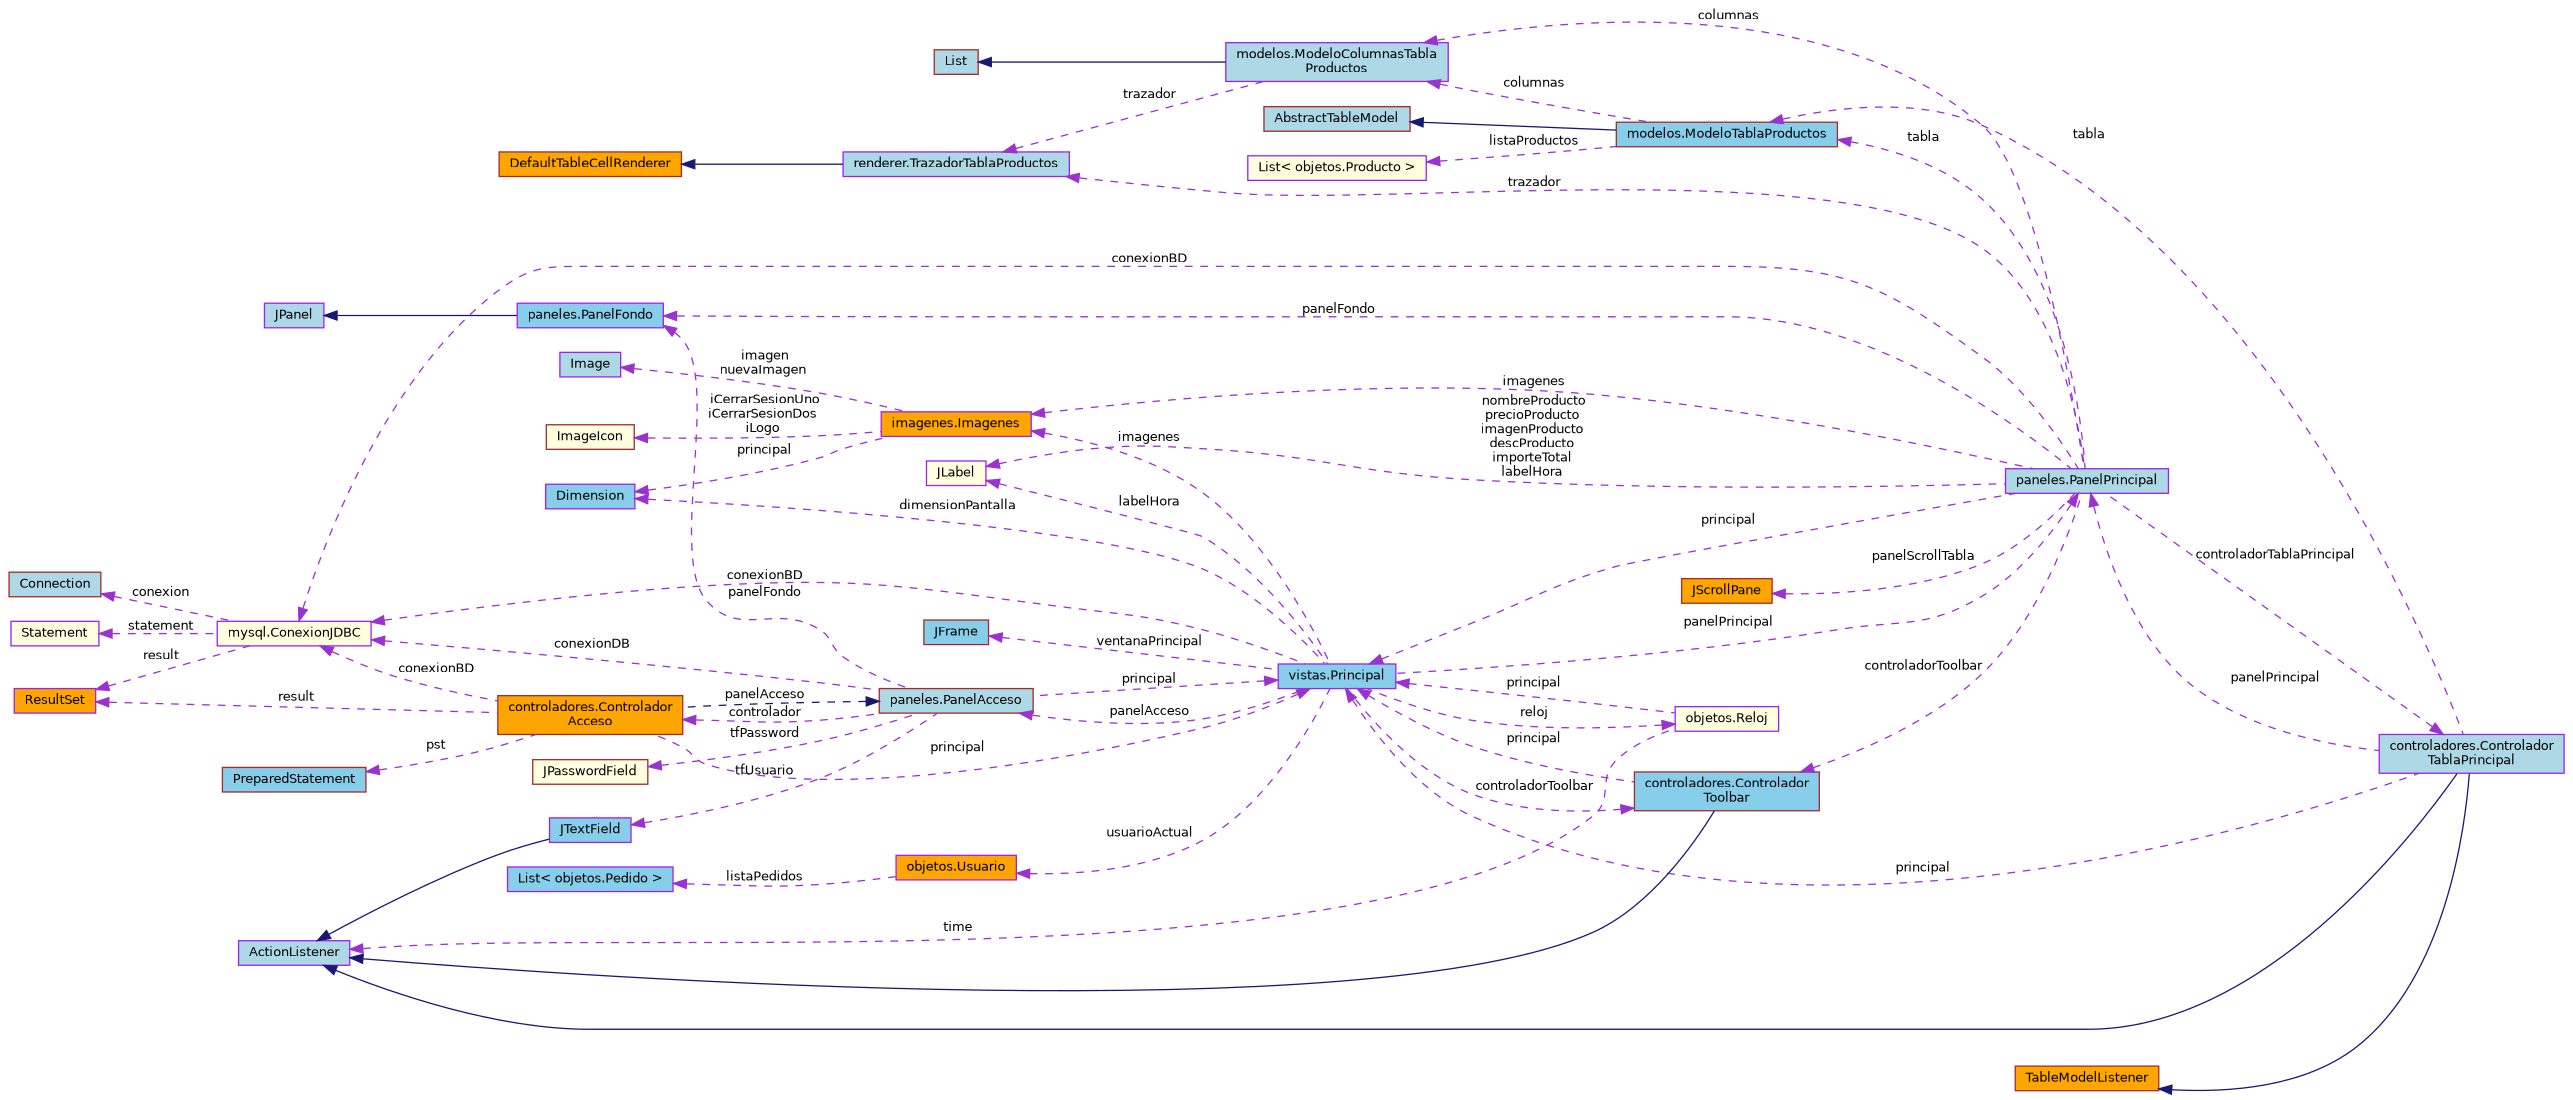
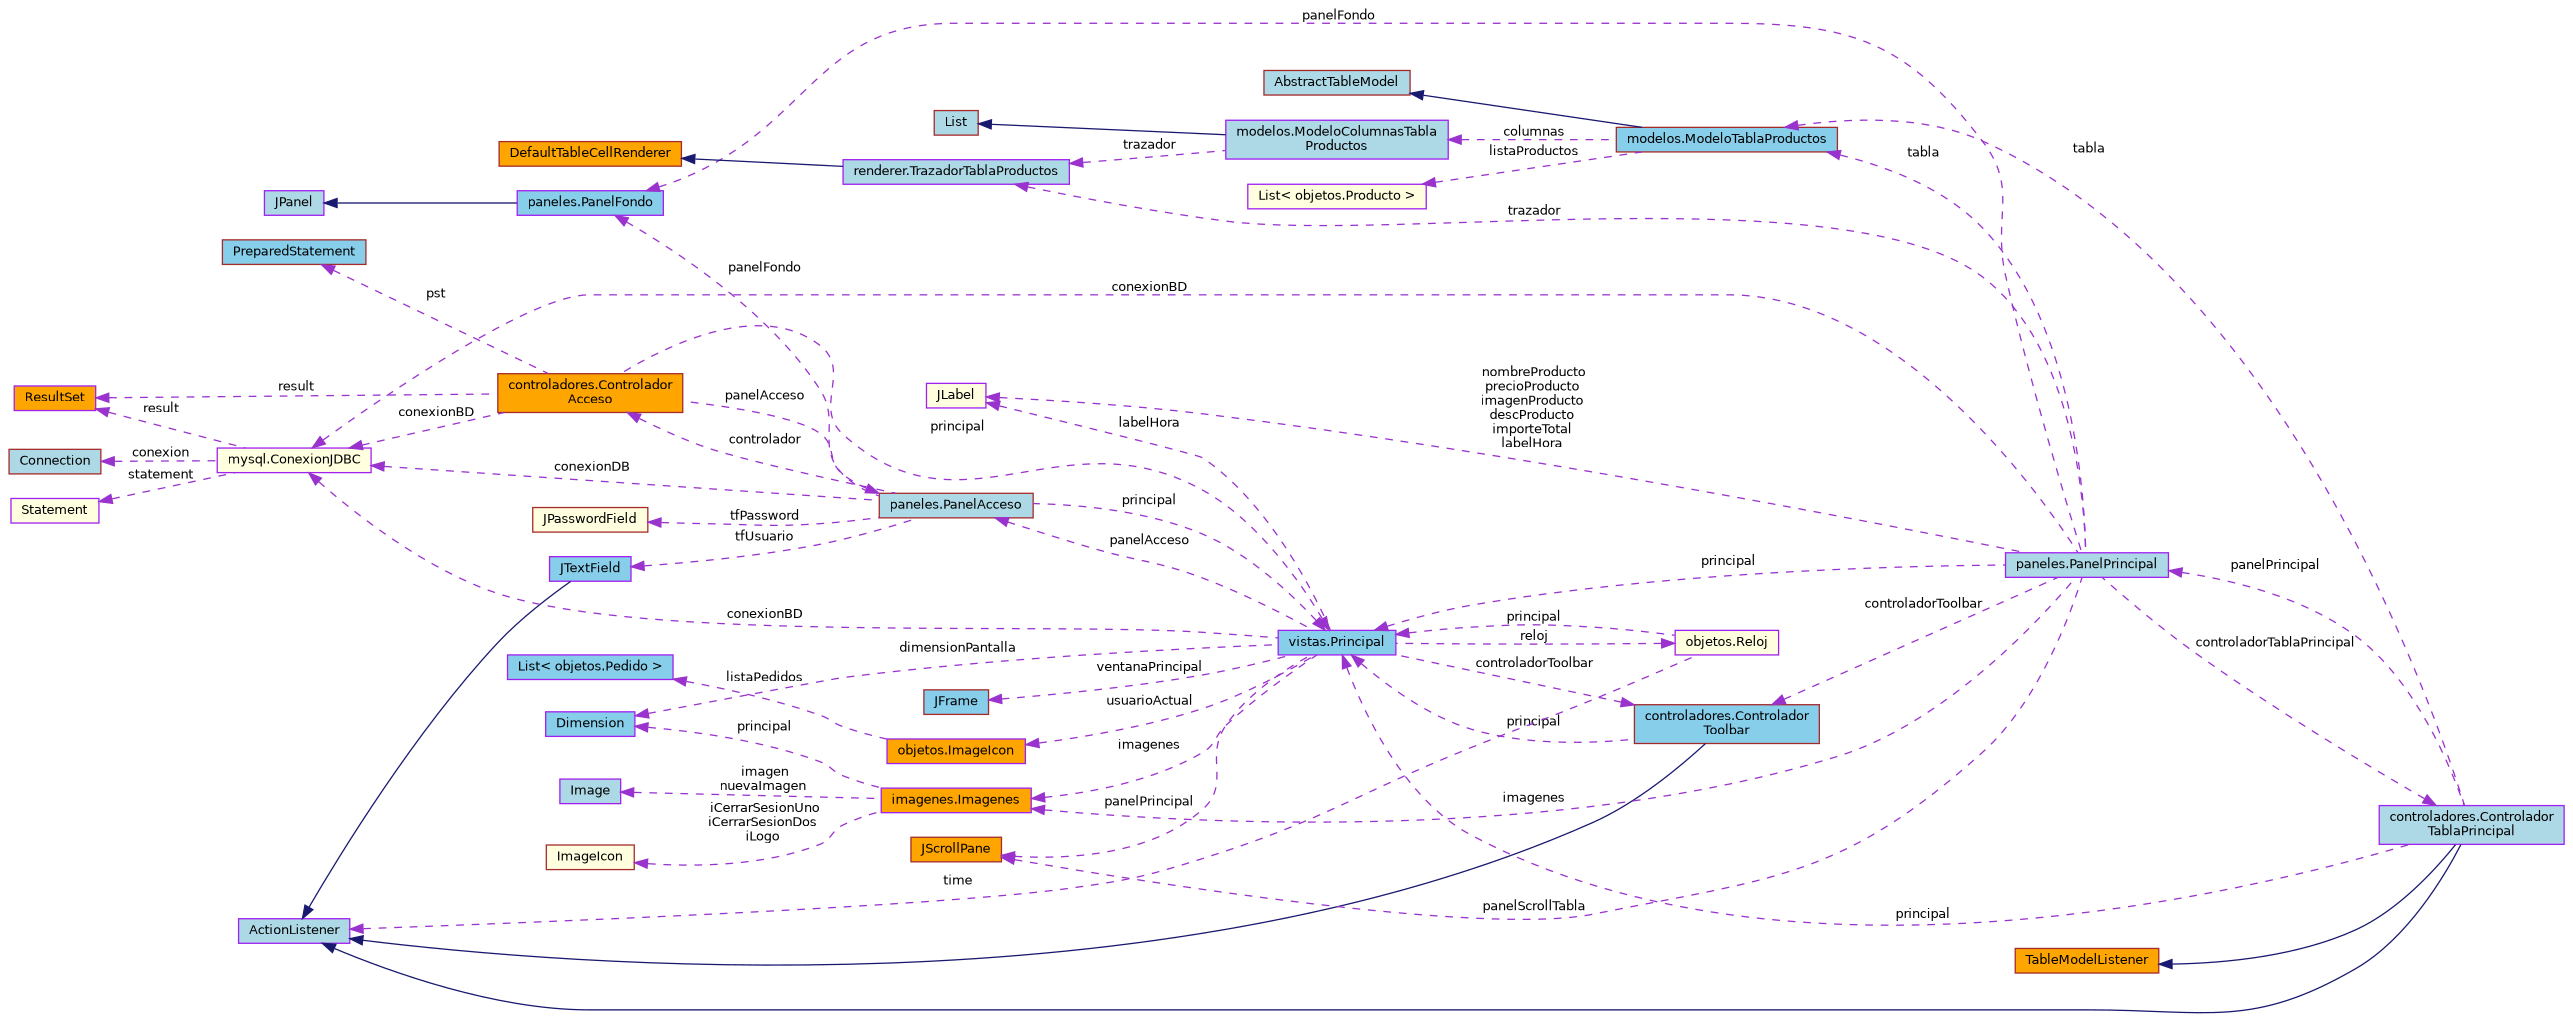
edge "paneles.PanelPrincipal" -> "modelos.ModeloColumnasTabla Productos": removed, label "columnas"
edge "vistas.Principal" -> "paneles.PanelPrincipal": now "vistas.Principal" -> "JScrollPane"
edge "controladores.Controlador Acceso" -> "paneles.PanelAcceso": color midnightblue -> darkorchid3
node "objetos.Usuario": label "objetos.Usuario" -> "objetos.ImageIcon"
